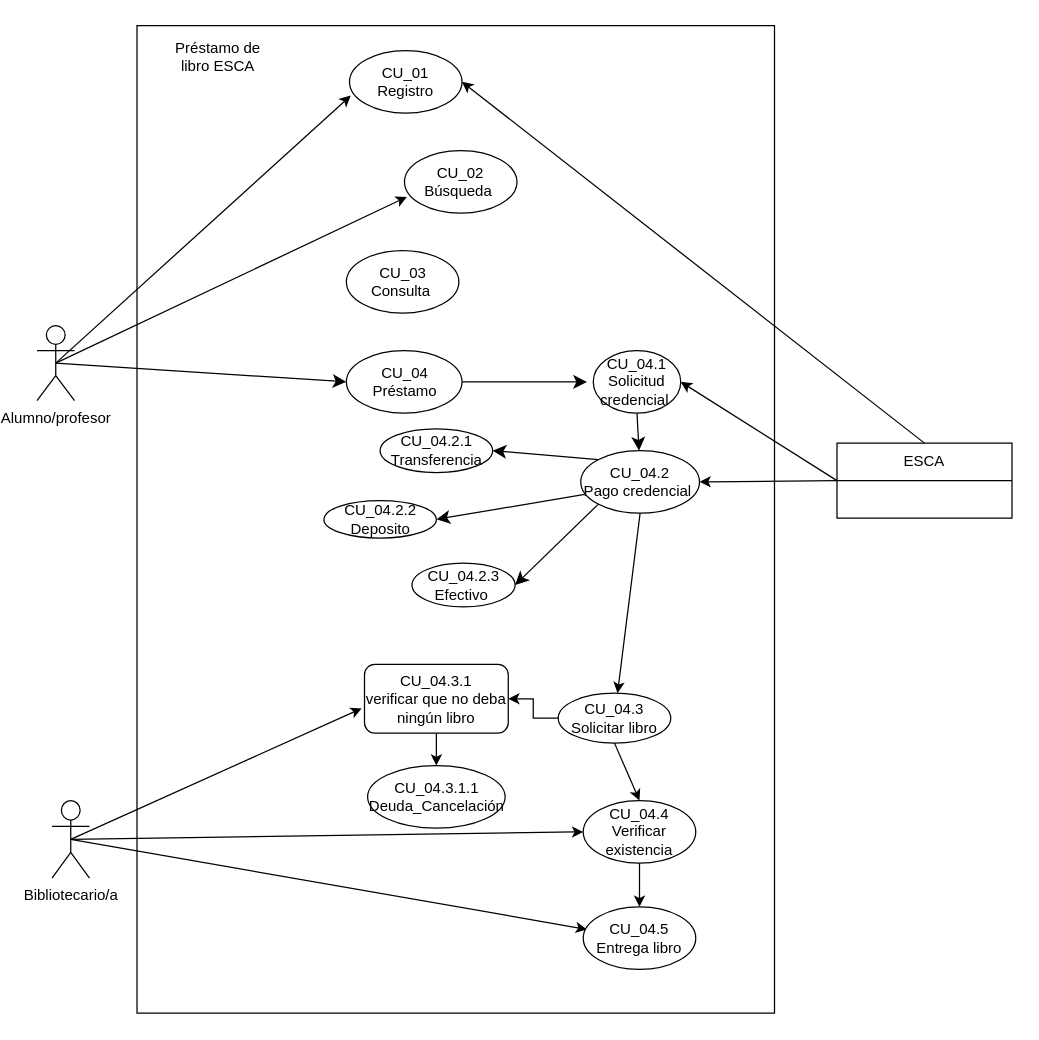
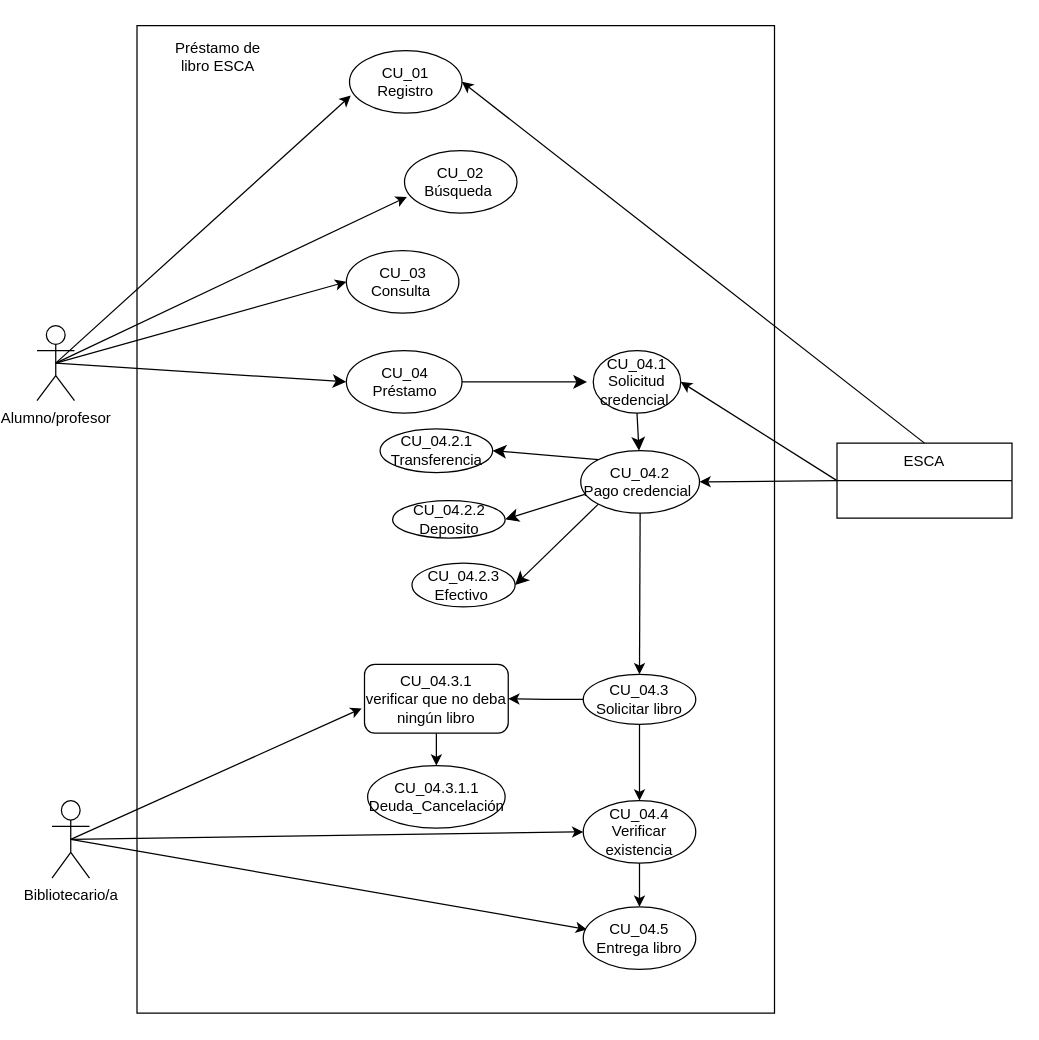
edge "Alumno/profesor" -> "CU_03 Consulta": added
node "CU_04.2.2 Deposito": moved (380, 519) -> (449, 519)
node "CU_04.3 Solicitar libro": moved (614, 718) -> (639, 699)
